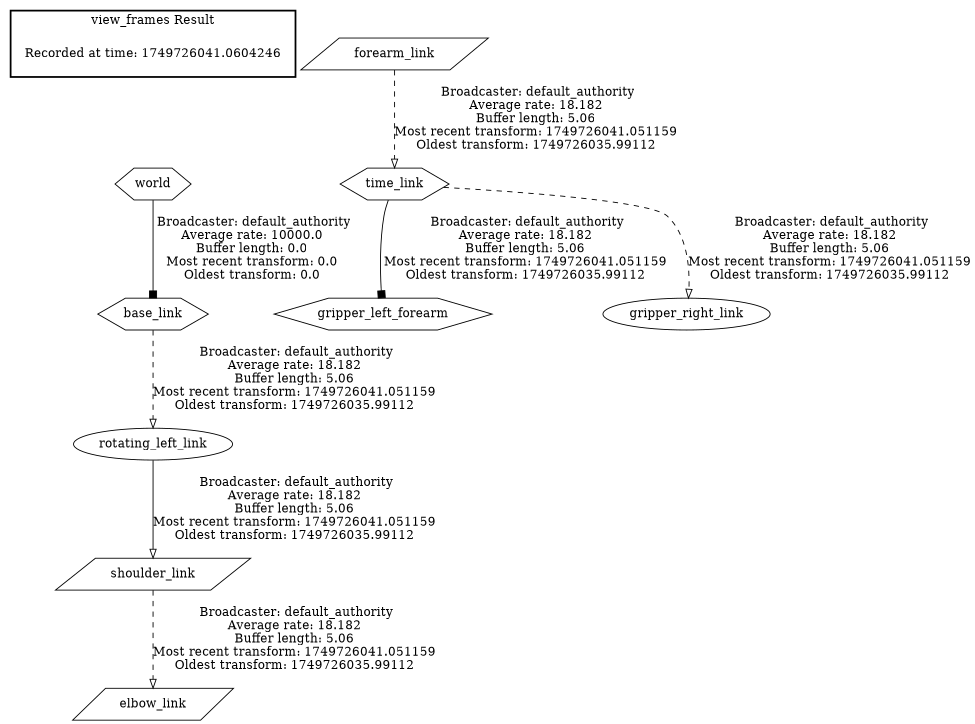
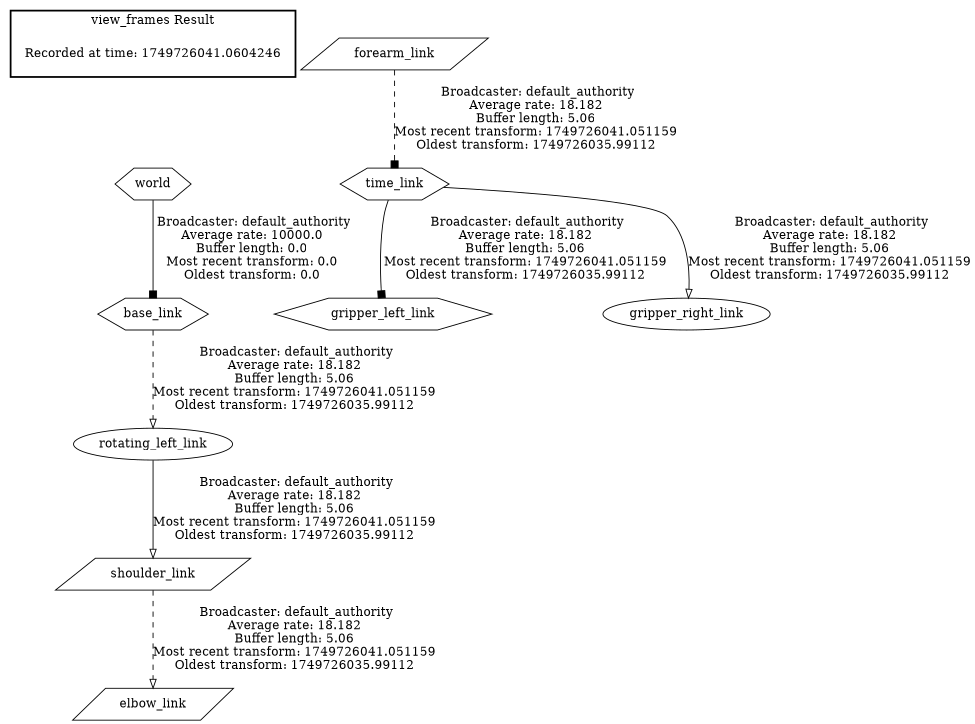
edge "forearm_link" -> "time_link": arrowhead onormal -> box
edge "time_link" -> "gripper_right_link": style dashed -> solid
node "gripper_left_forearm": label "gripper_left_forearm" -> "gripper_left_link"
